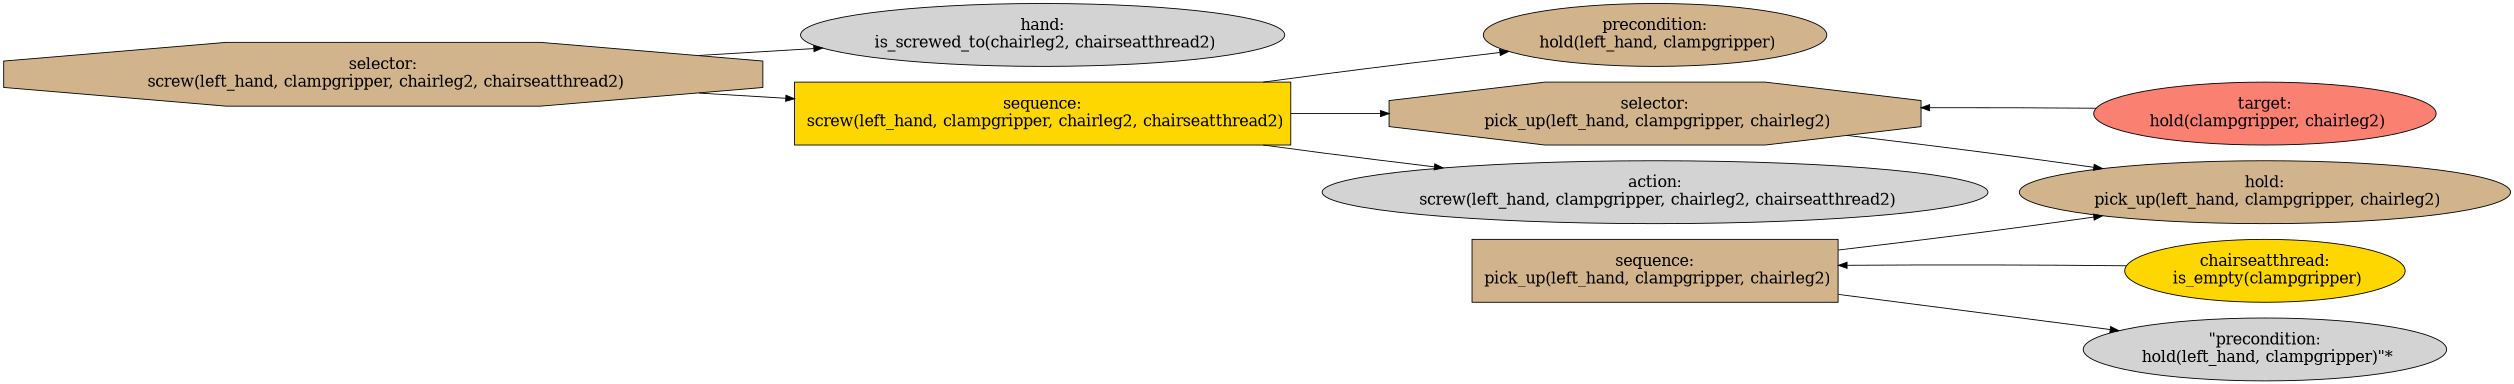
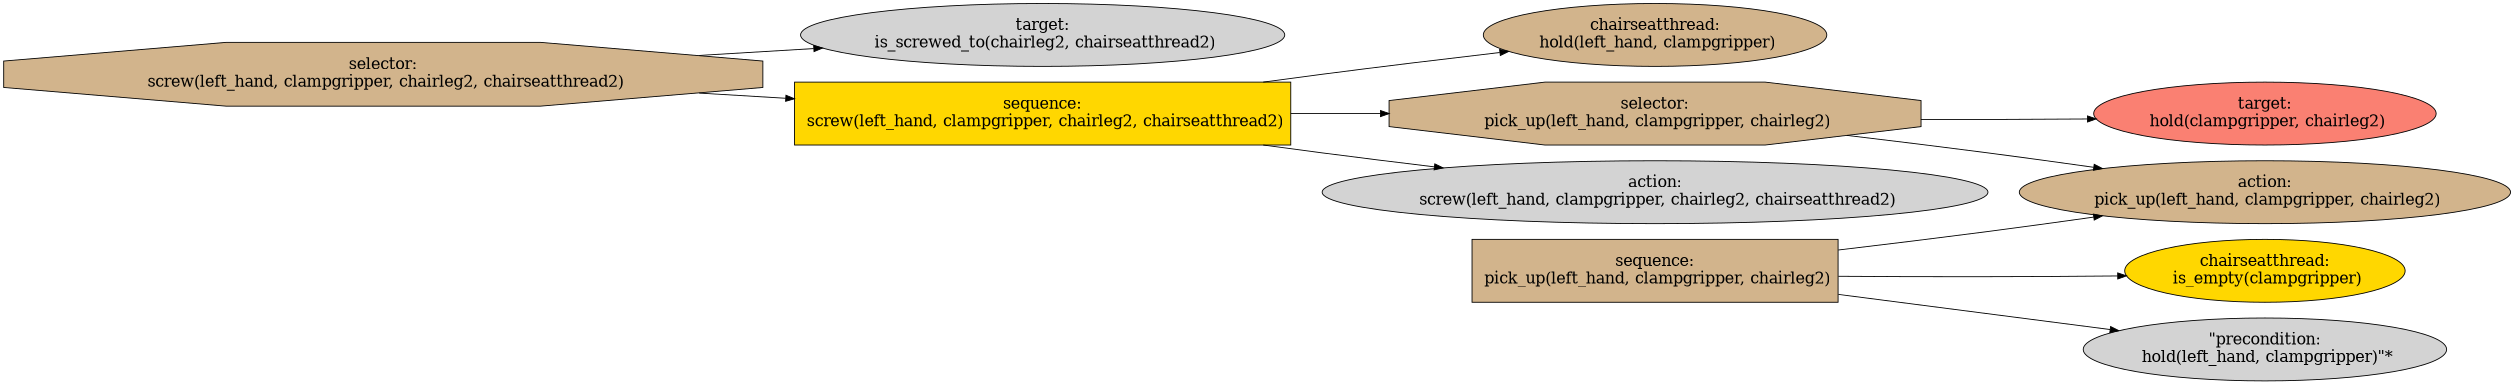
node "hand: is_screwed_to(chairleg2, chairseatthread2)": label "hand: is_screwed_to(chairleg2, chairseatthread2)" -> "target: is_screwed_to(chairleg2, chairseatthread2)"
node "precondition: hold(left_hand, clampgripper)": label "precondition: hold(left_hand, clampgripper)" -> "chairseatthread: hold(left_hand, clampgripper)"
edge "target: hold(clampgripper, chairleg2)" -> "selector: pick_up(left_hand, clampgripper, chairleg2)": reversed
node "hold: pick_up(left_hand, clampgripper, chairleg2)": label "hold: pick_up(left_hand, clampgripper, chairleg2)" -> "action: pick_up(left_hand, clampgripper, chairleg2)"
edge "chairseatthread: is_empty(clampgripper)" -> "sequence: pick_up(left_hand, clampgripper, chairleg2)": reversed
